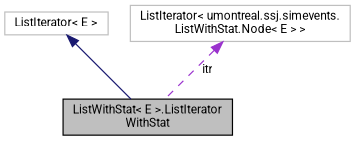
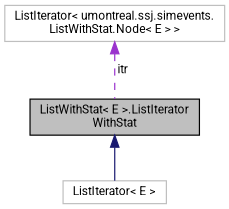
edge "ListWithStat< E >.ListIterator WithStat" -> "ListIterator< E >": reversed
